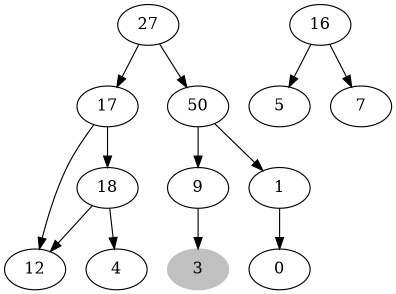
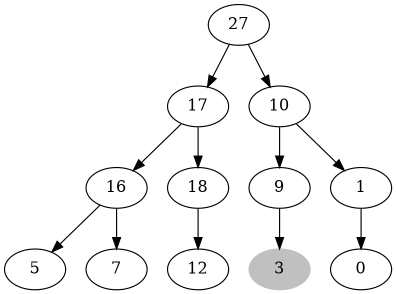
node "50": label "50" -> "10"
edge "17" -> "12": now "17" -> "16"
node "4": removed
